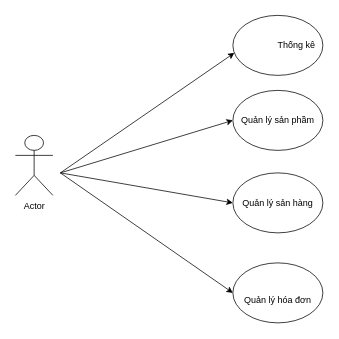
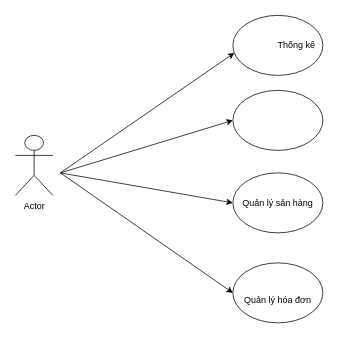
node "Quản lý sản phầm": removed
